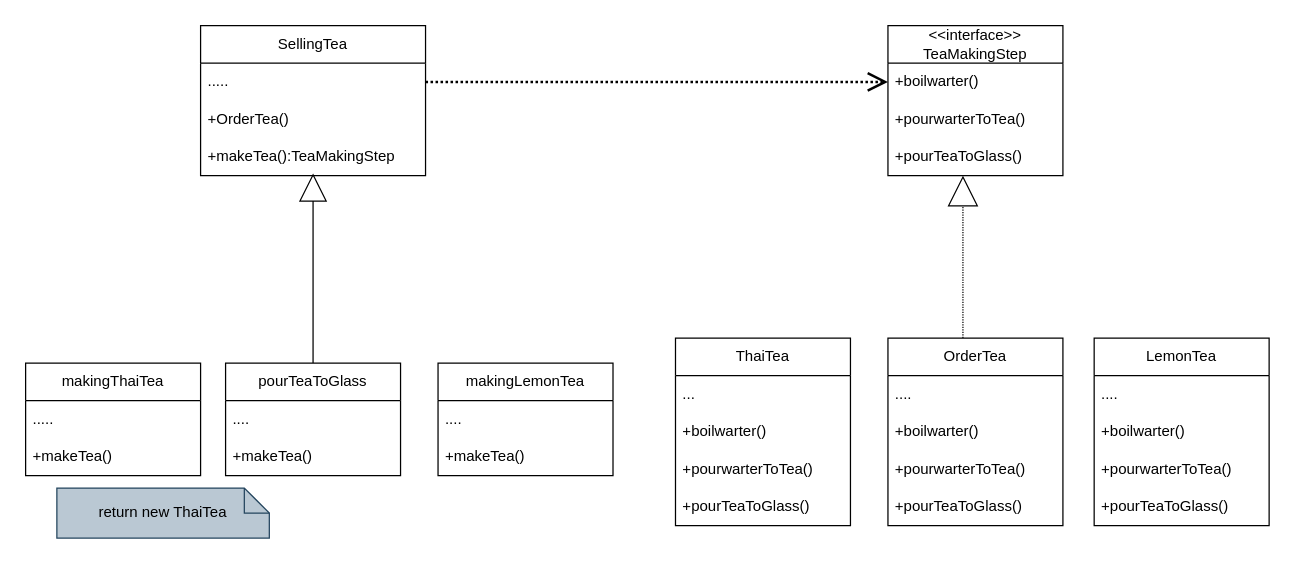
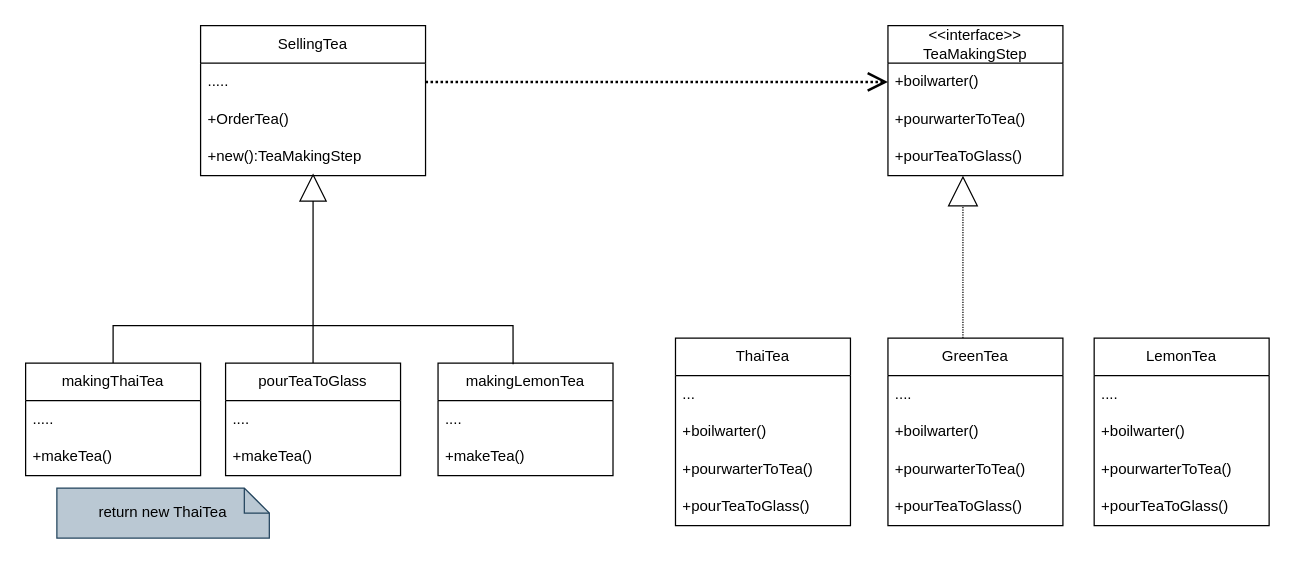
node "+makeTea():TeaMakingStep": label "+makeTea():TeaMakingStep" -> "+new():TeaMakingStep"
edge "makingThaiTea" -- "makingLemonTea": added
node "OrderTea": label "OrderTea" -> "GreenTea"
